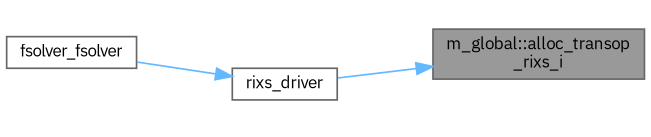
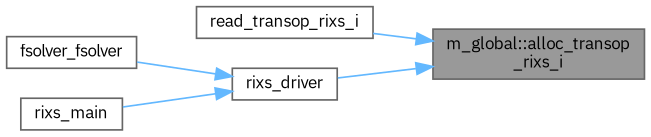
node "read_transop_rixs_i": added
node "rixs_main": added
